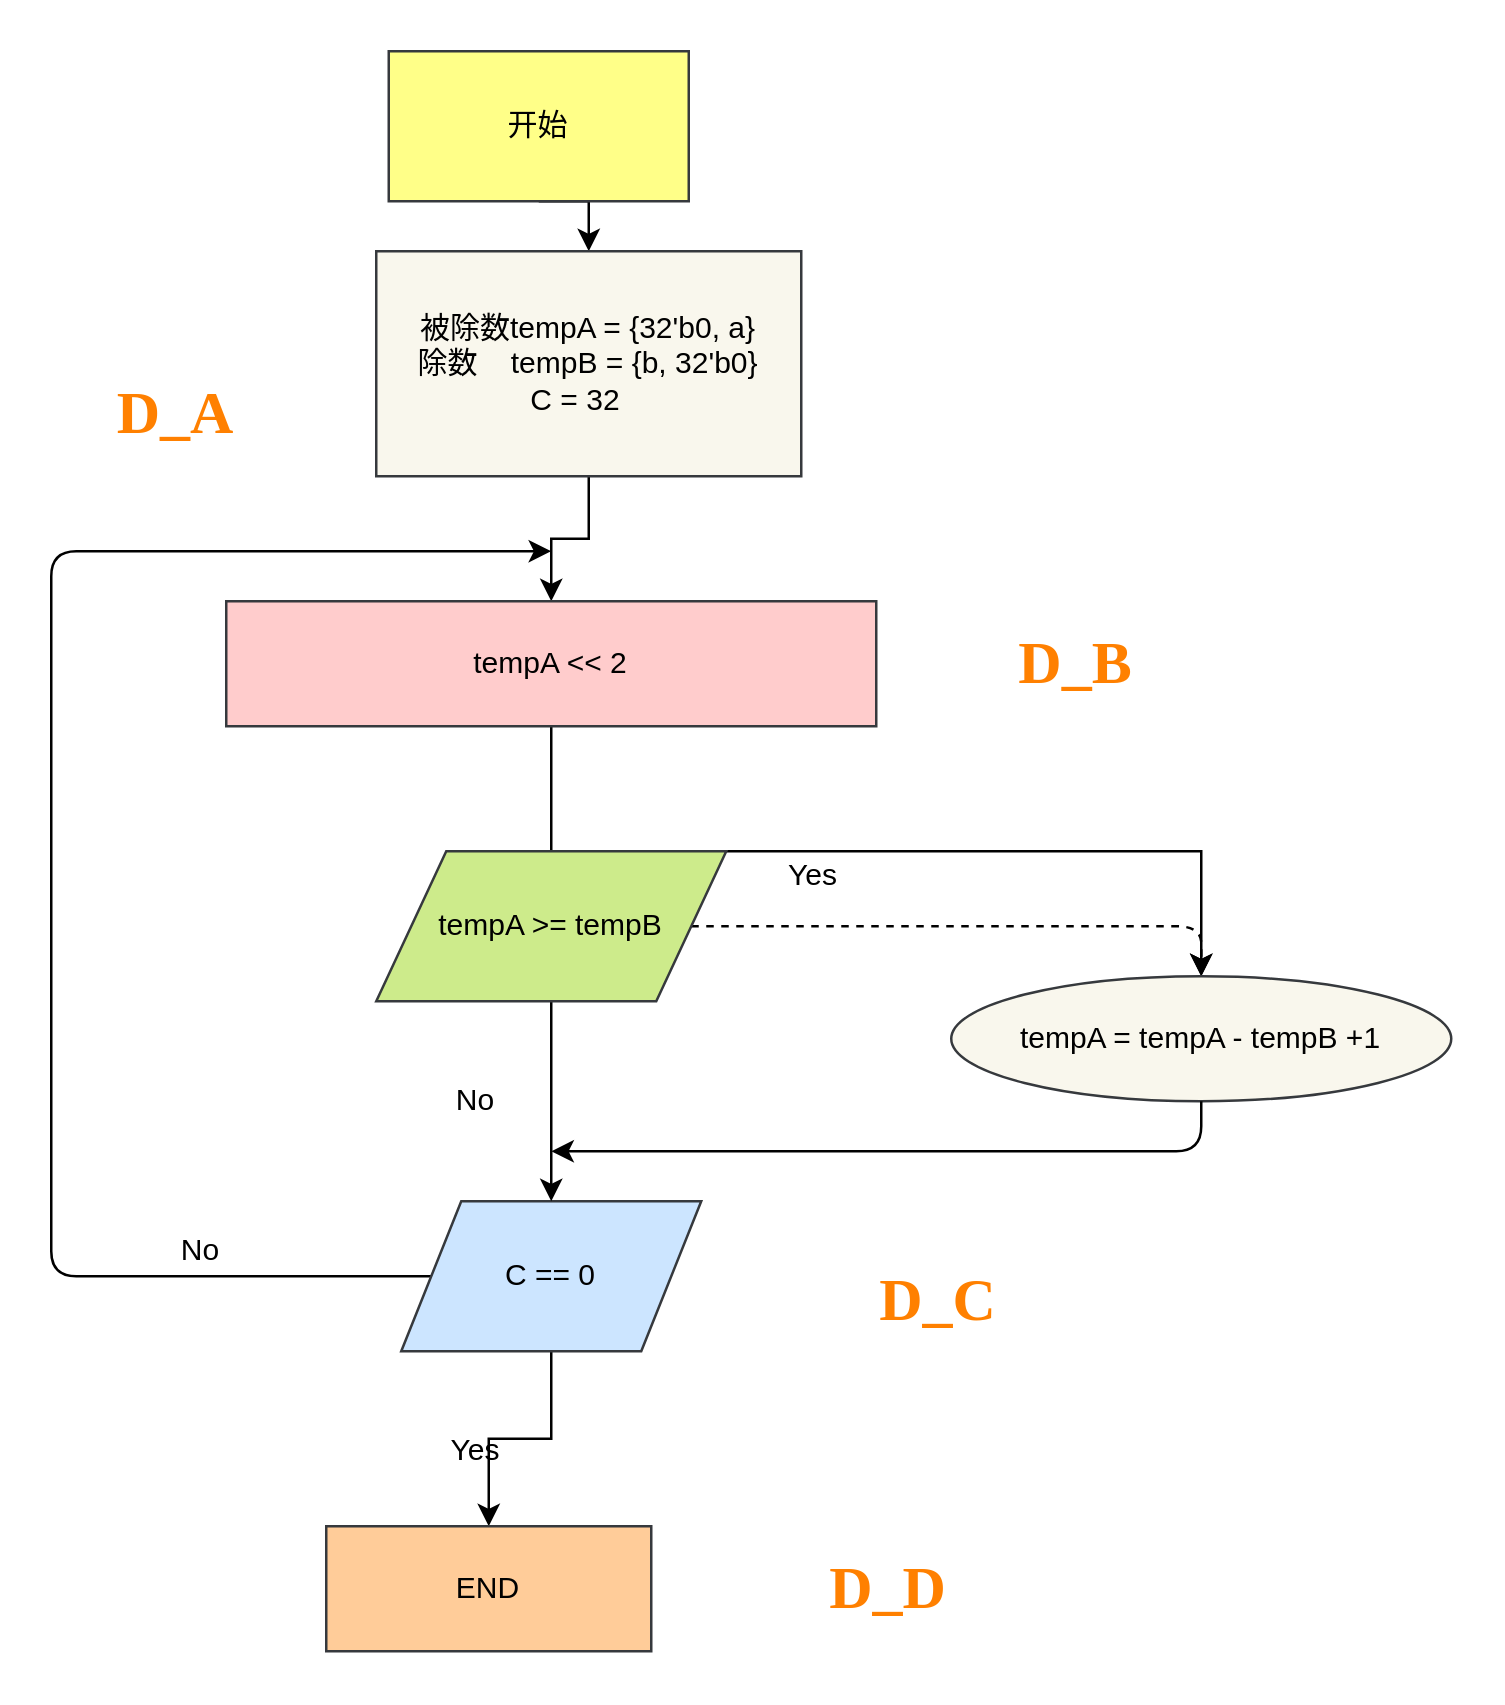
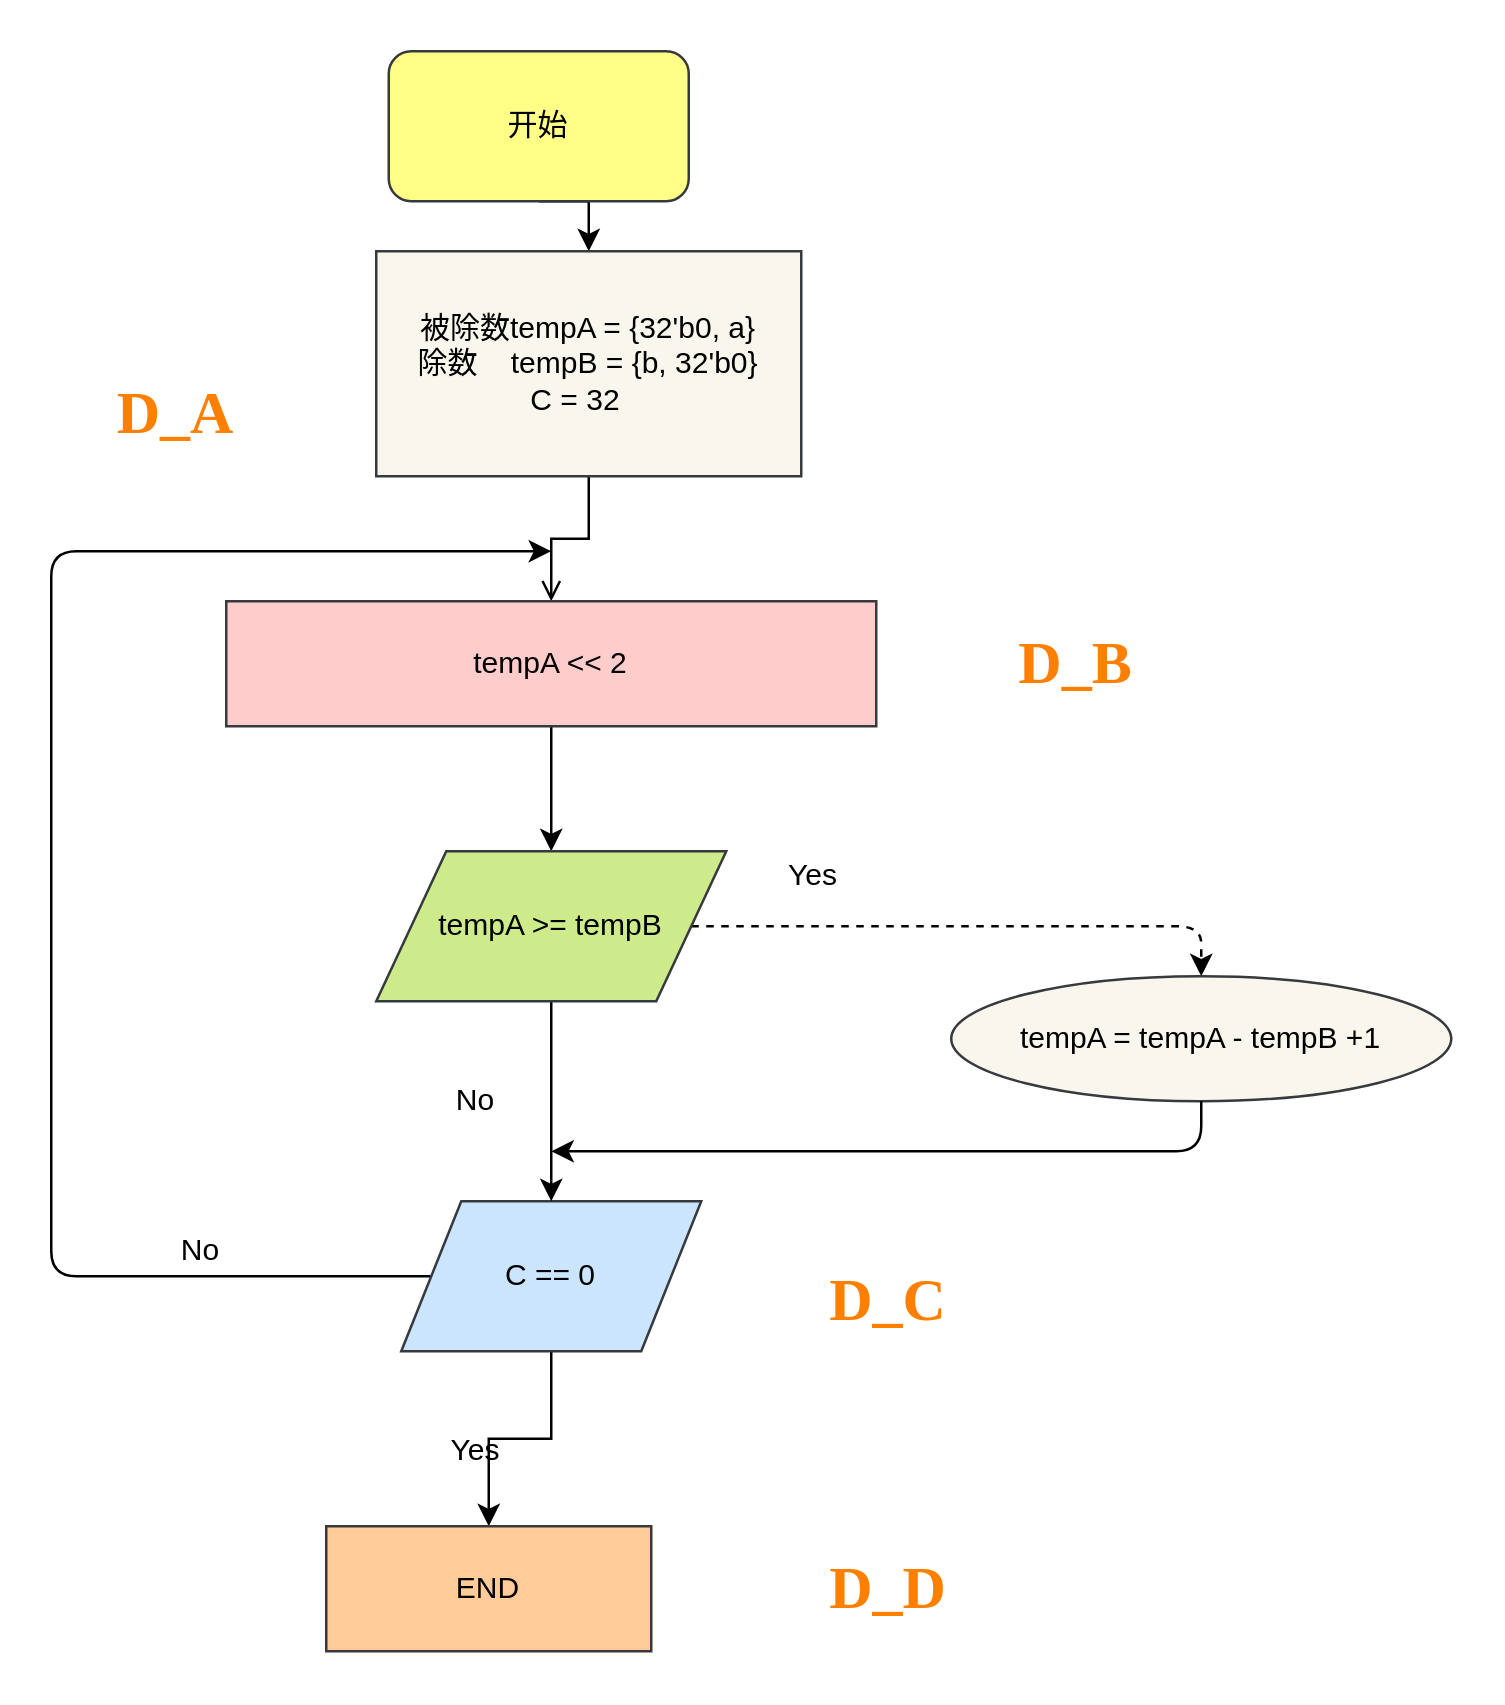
node "开始": shape rectangle -> rounded rectangle
edge "被除数tempA = {32'b0, a} 除数 tempB = {b, 32'b0} C = 32" -> "tempA << 2": arrowhead classic -> open
edge "tempA << 2" -> "tempA = tempA - tempB +1": now "tempA << 2" -> "tempA >= tempB"
node "D_C": moved (939, 1301) -> (889, 1301)
